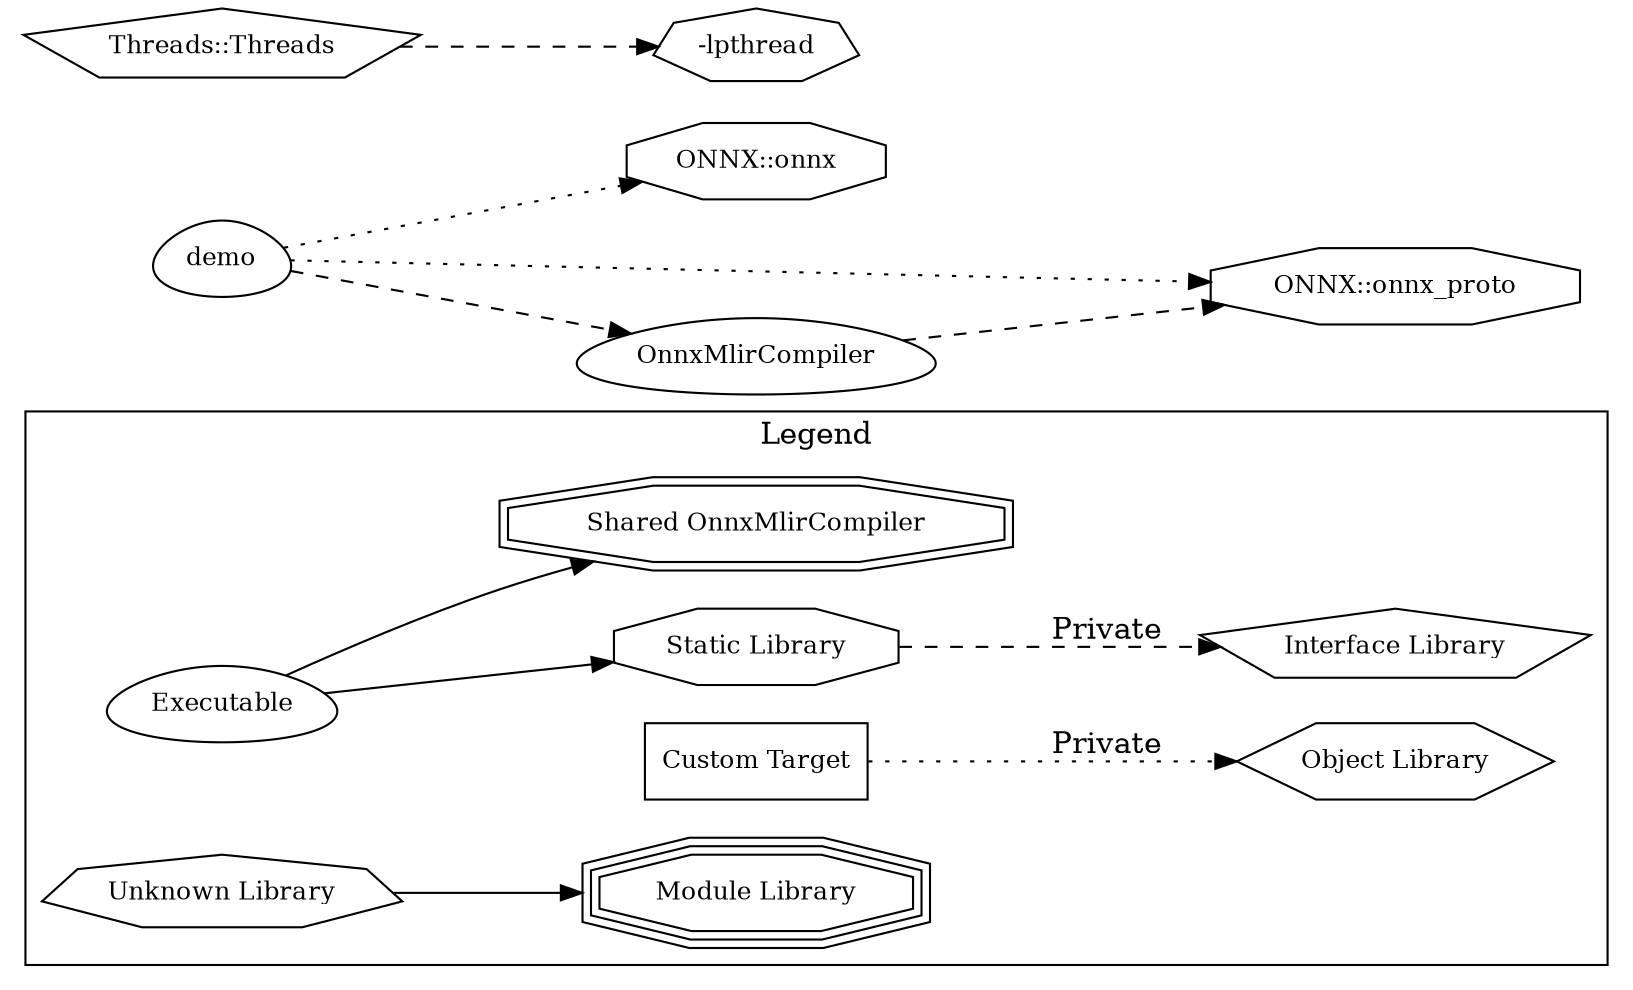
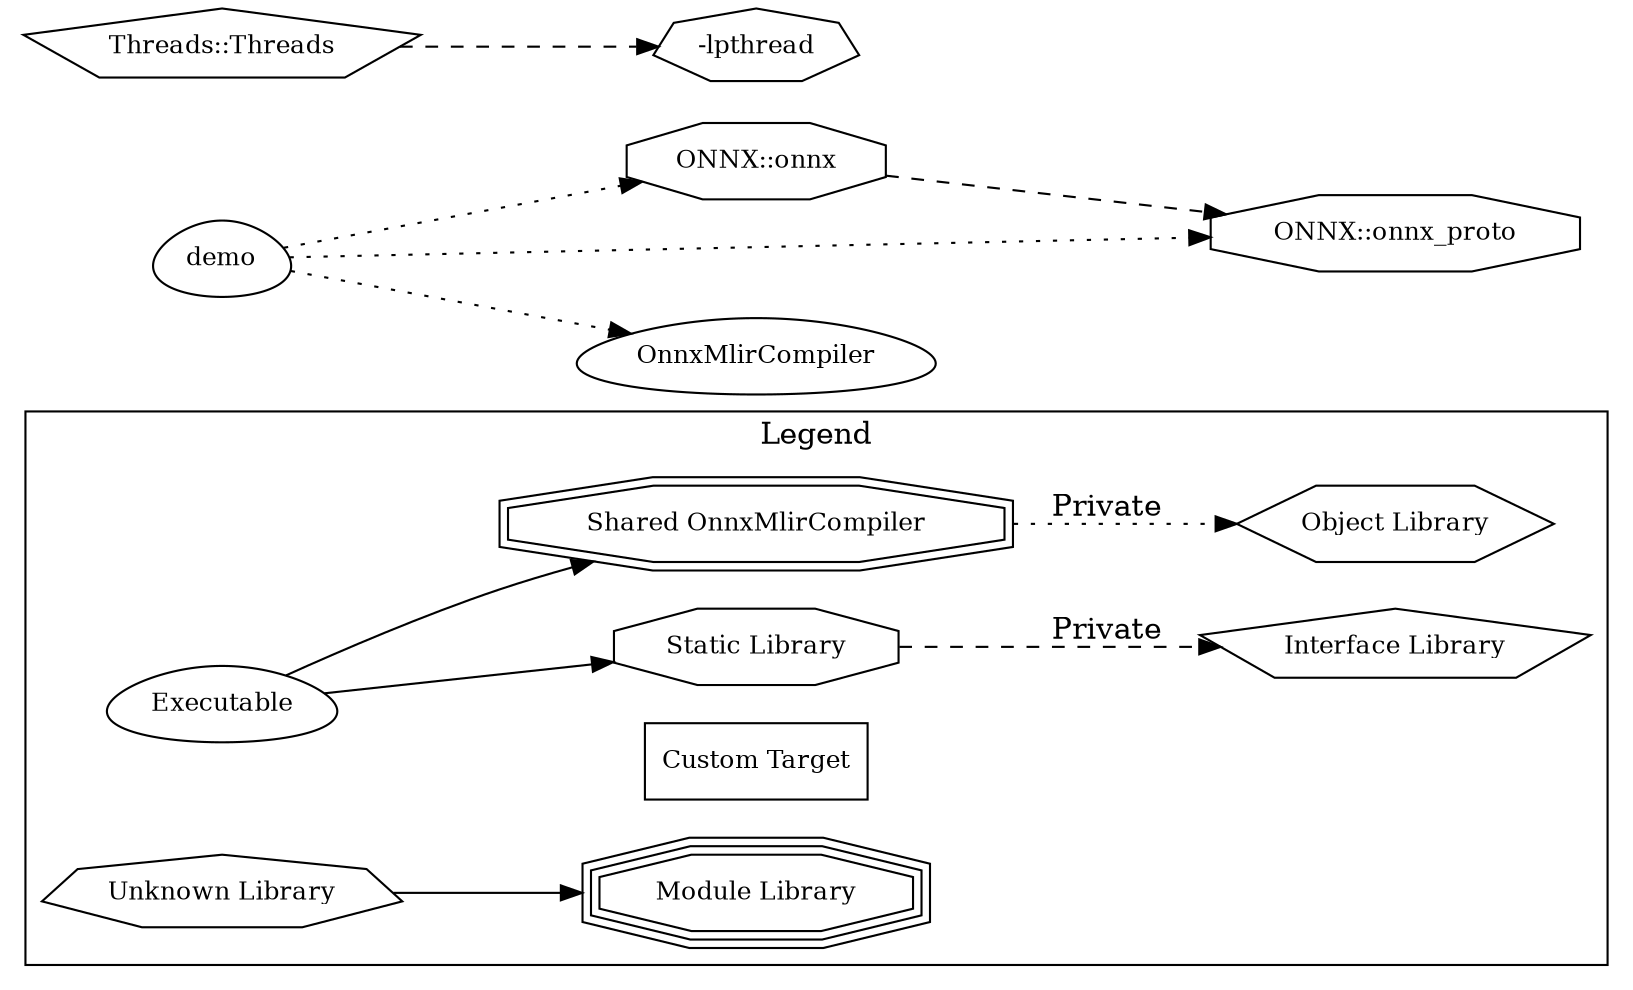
edge "demo" -> "OnnxMlirCompiler": style dashed -> dotted
edge "OnnxMlirCompiler" -> "ONNX::onnx_proto": now "ONNX::onnx" -> "ONNX::onnx_proto"
edge "Custom Target" -> "Object Library": now "Shared OnnxMlirCompiler" -> "Object Library"
